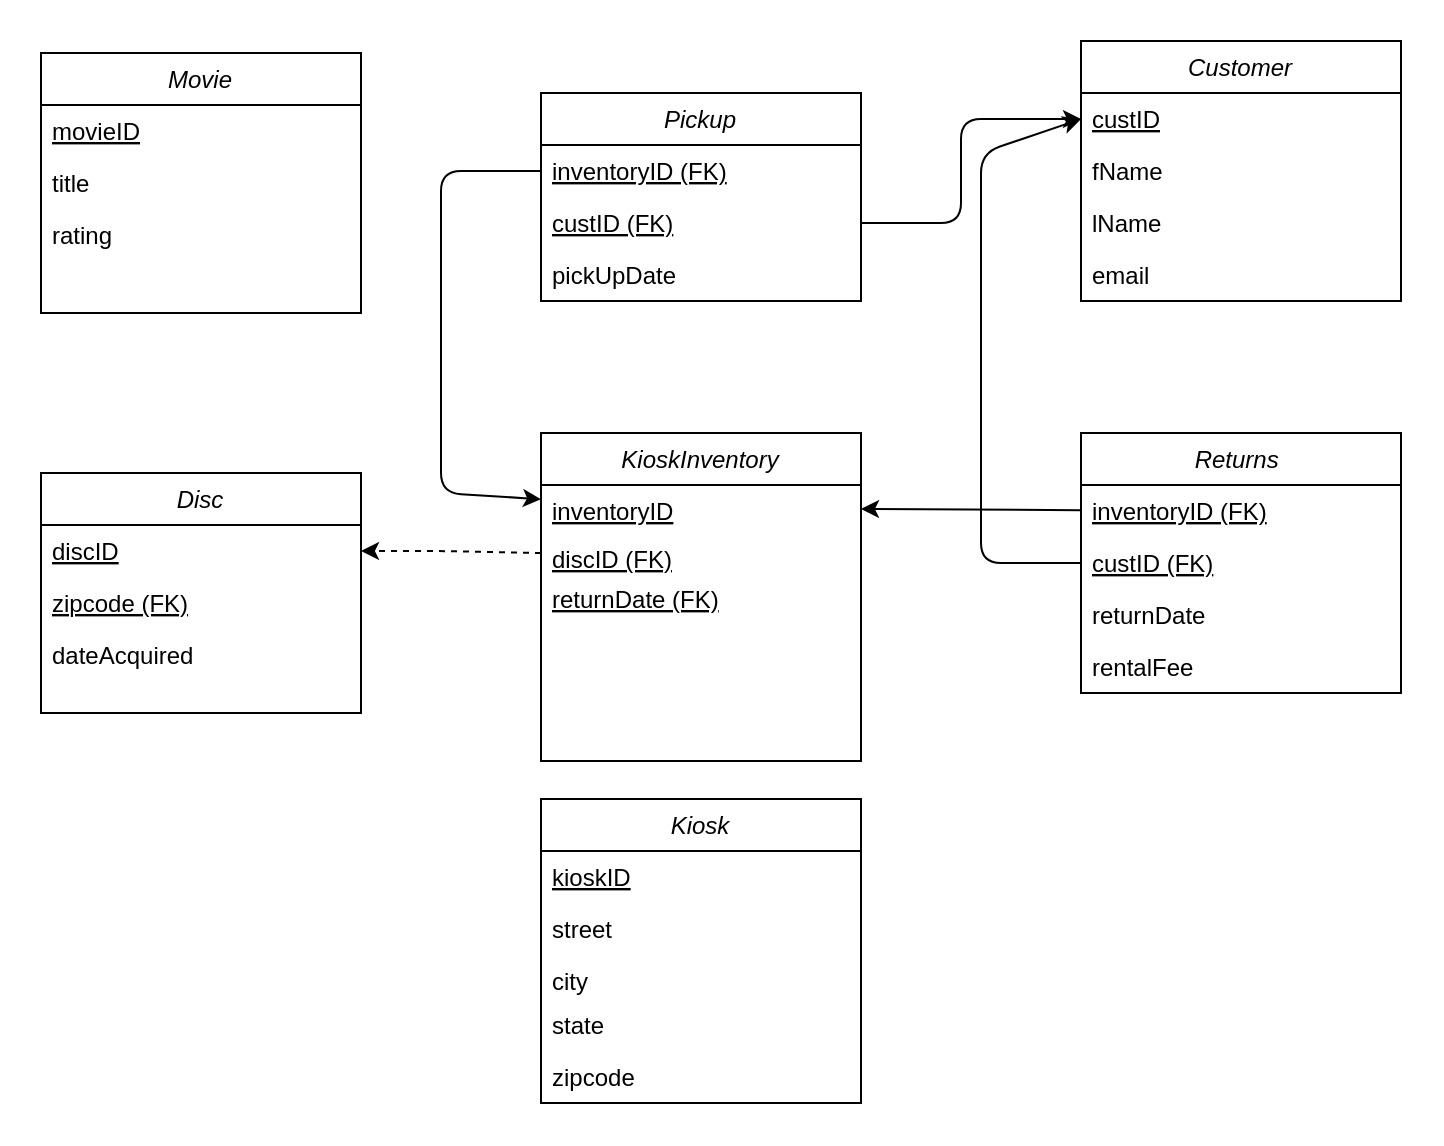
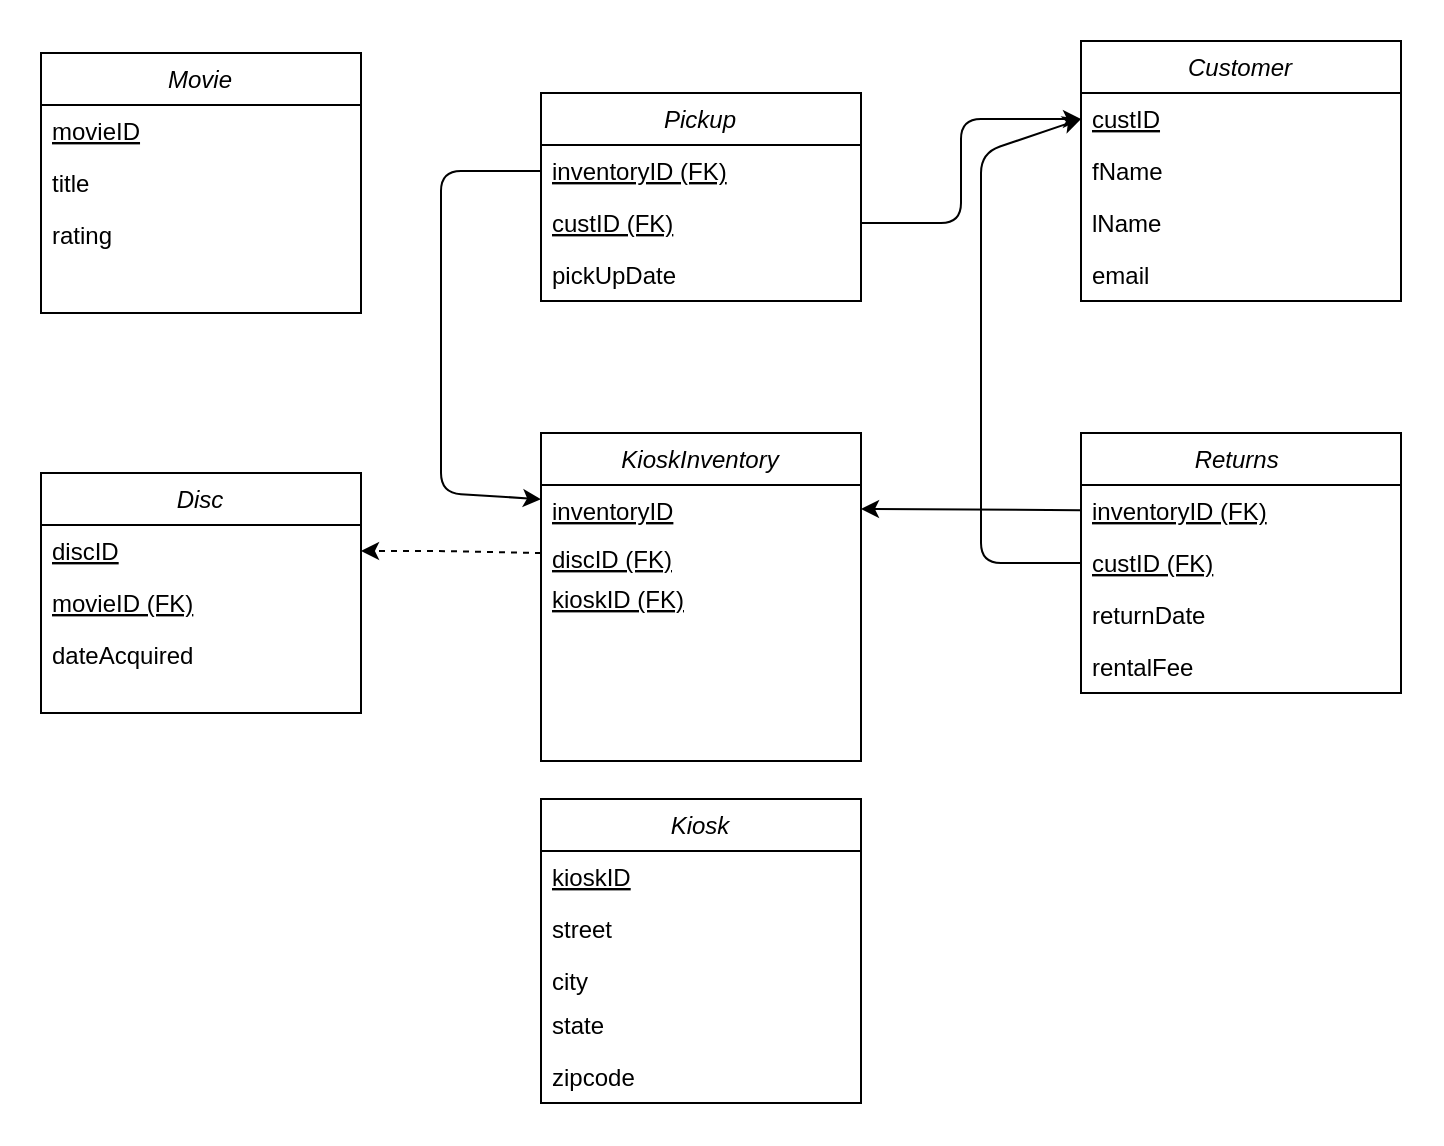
node "returnDate (FK)": label "returnDate (FK)" -> "kioskID (FK)"
node "zipcode (FK)": label "zipcode (FK)" -> "movieID (FK)"
